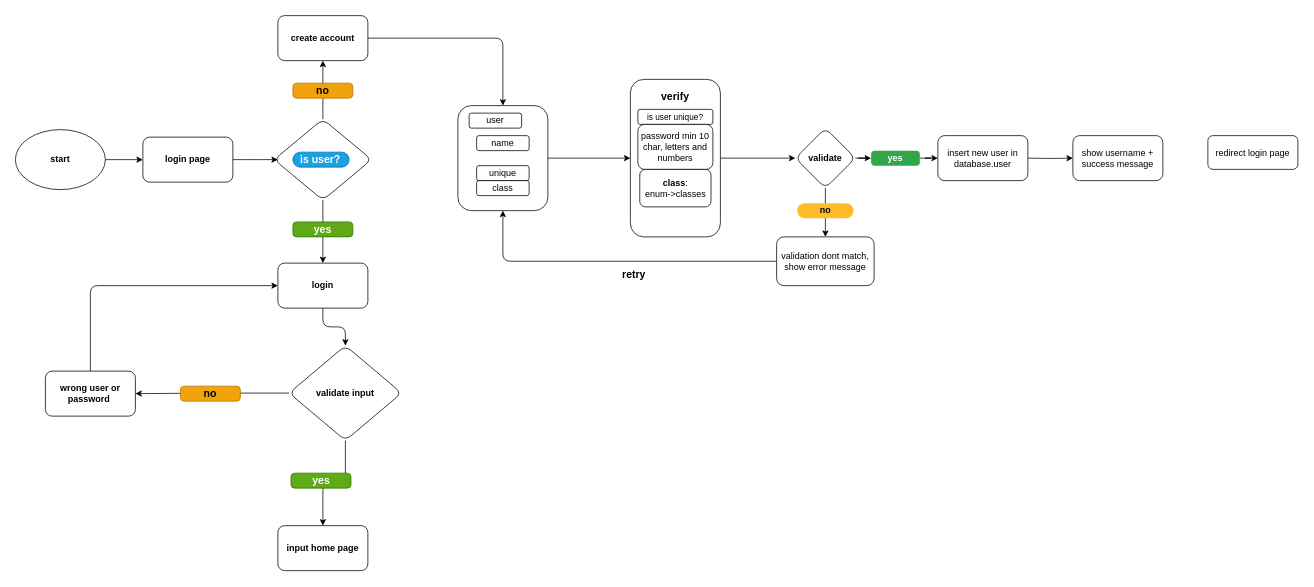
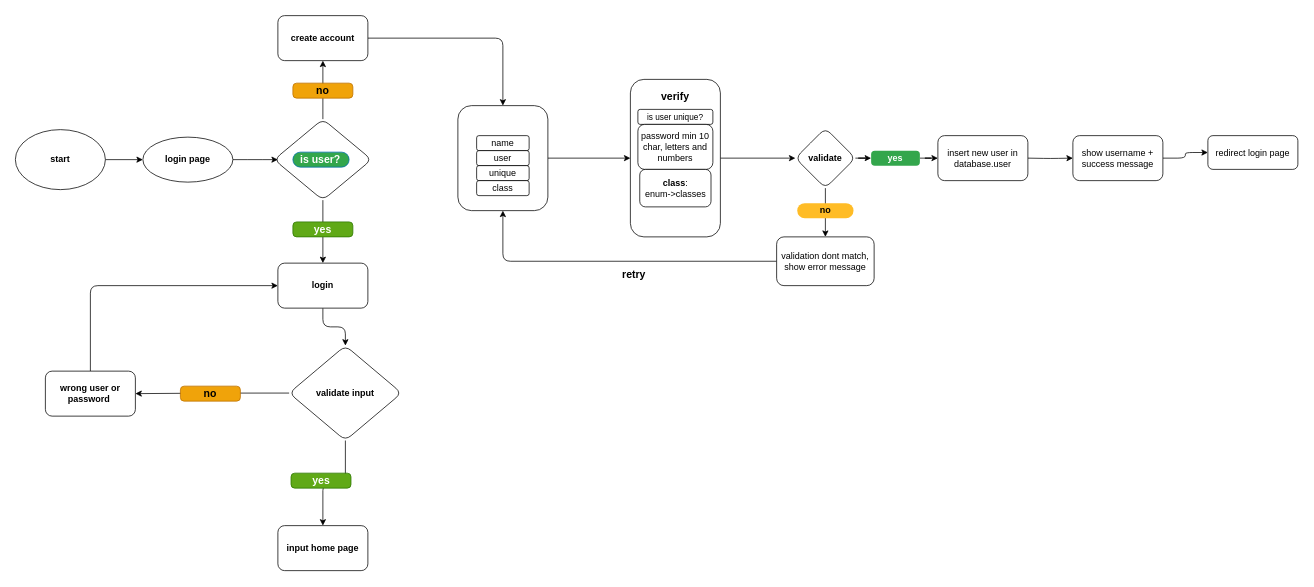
node "user": moved (495, 120) -> (503, 158)
edge "show username + success message" -> "redirect login page": added
node "login page": shape rounded rectangle -> ellipse
node "is user?": fillcolor #1ba1e2 -> #33a64c
